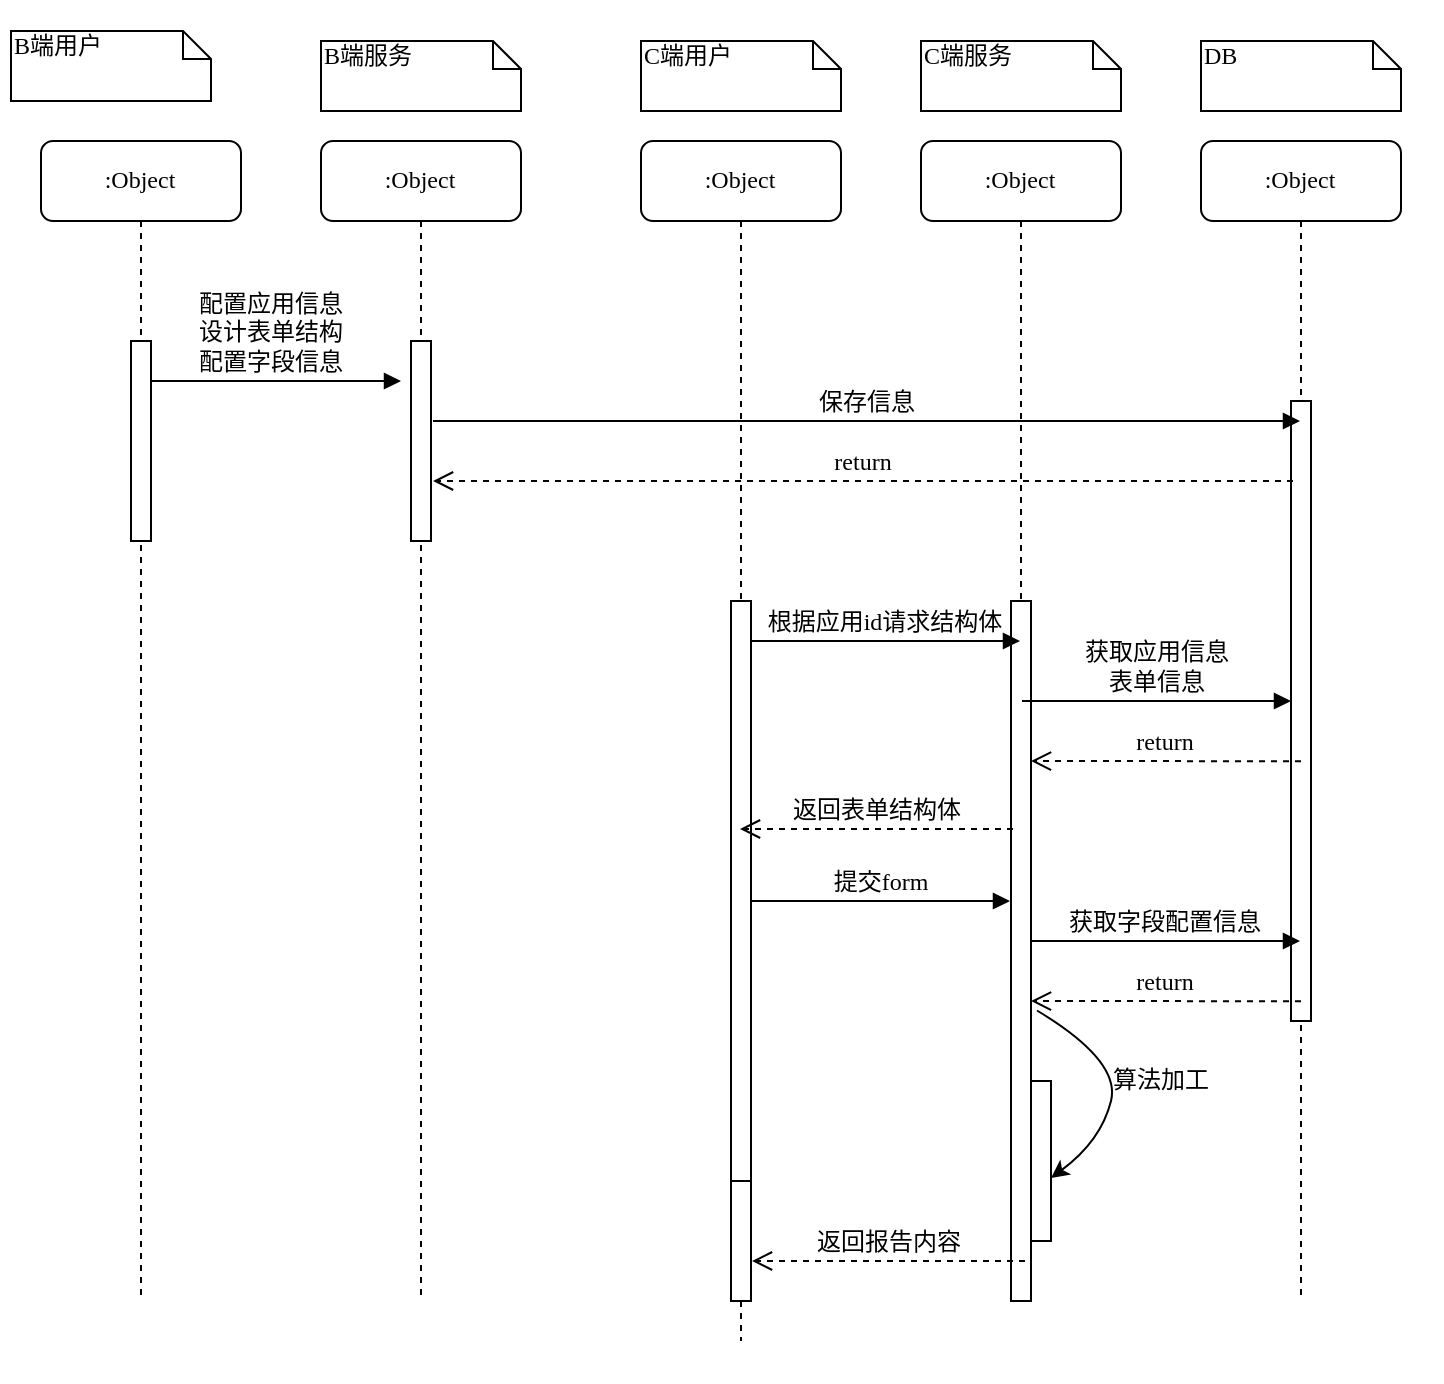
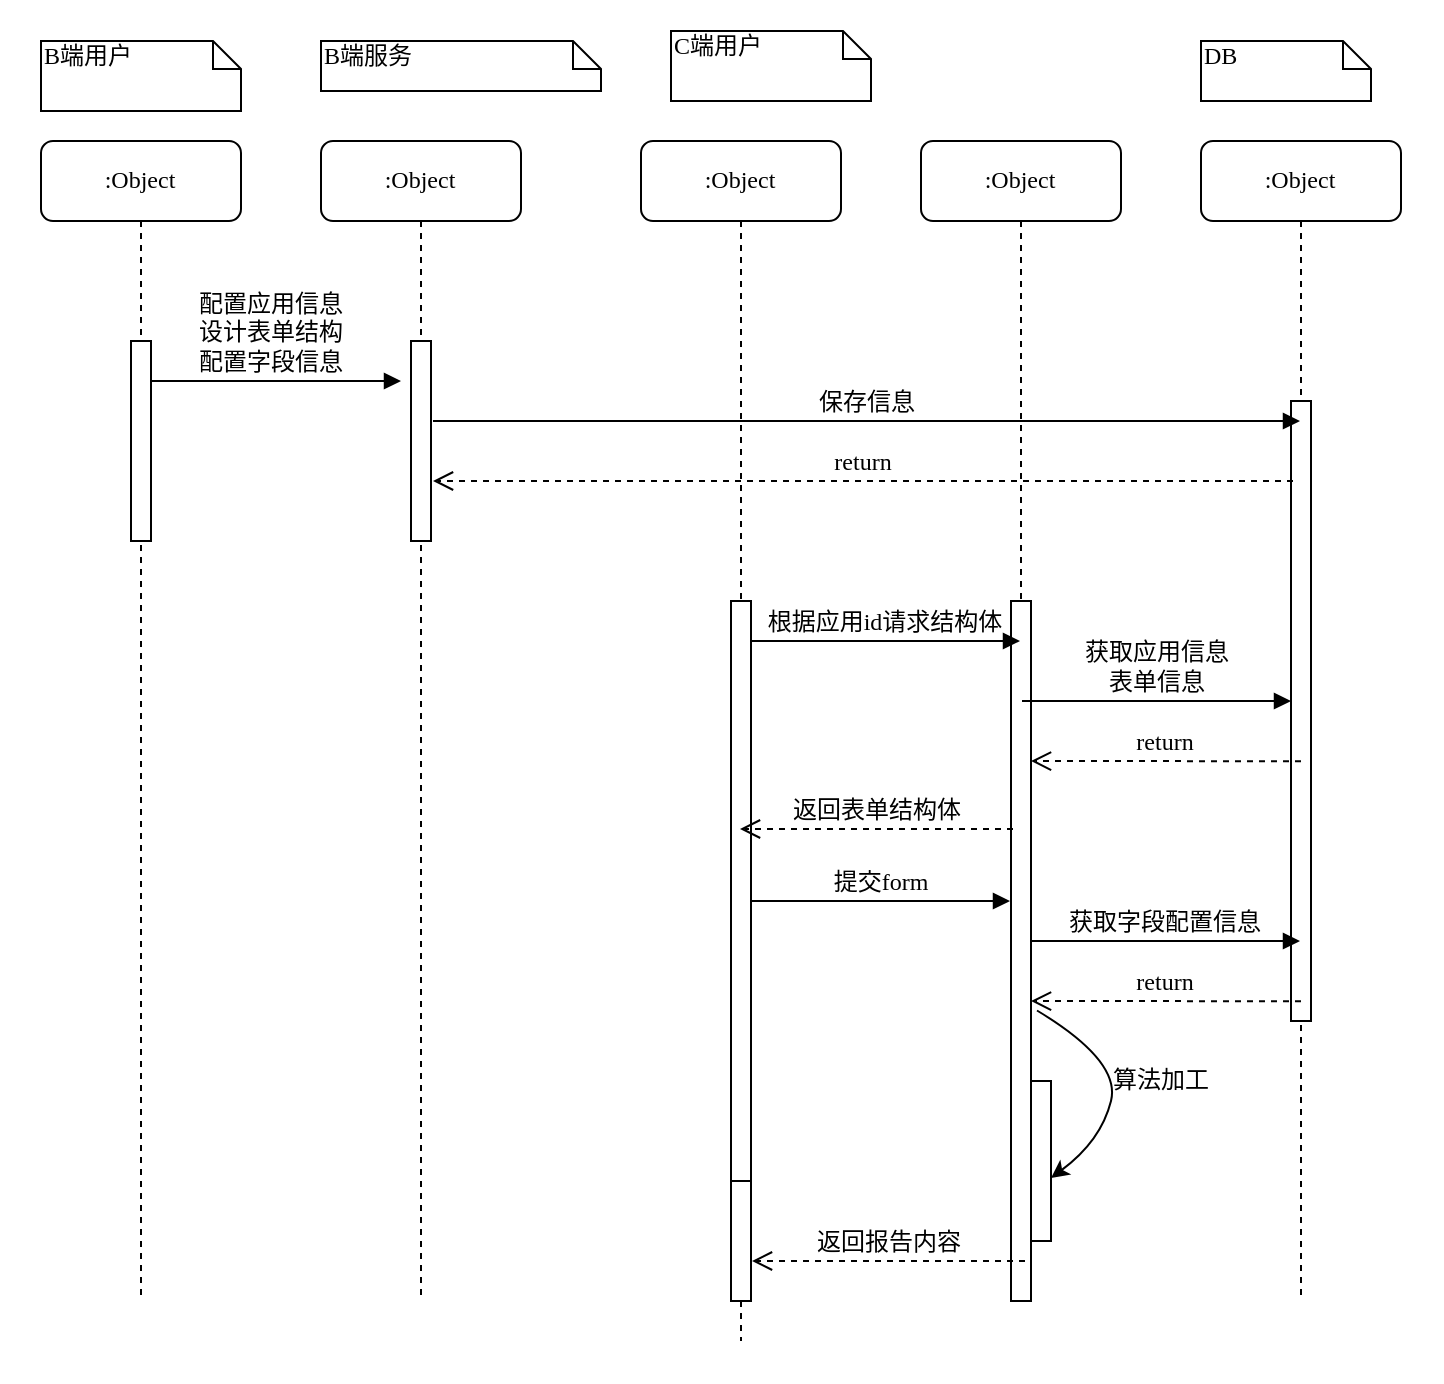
node "B端用户": moved (111, 66) -> (141, 76)
node "B端服务": size 200x70 -> 280x50
node "C端用户": moved (741, 76) -> (771, 66)
node "C端服务": removed
node "DB": size 200x70 -> 170x60
